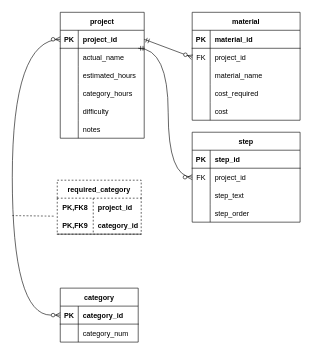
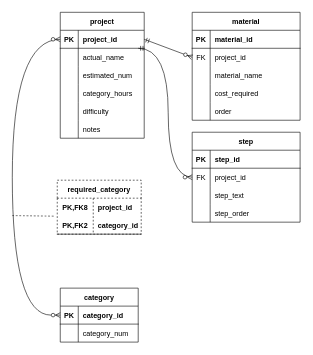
node "estimated_hours": label "estimated_hours" -> "estimated_num"
node "cost": label "cost" -> "order"
node "PK,FK9": label "PK,FK9" -> "PK,FK2"
